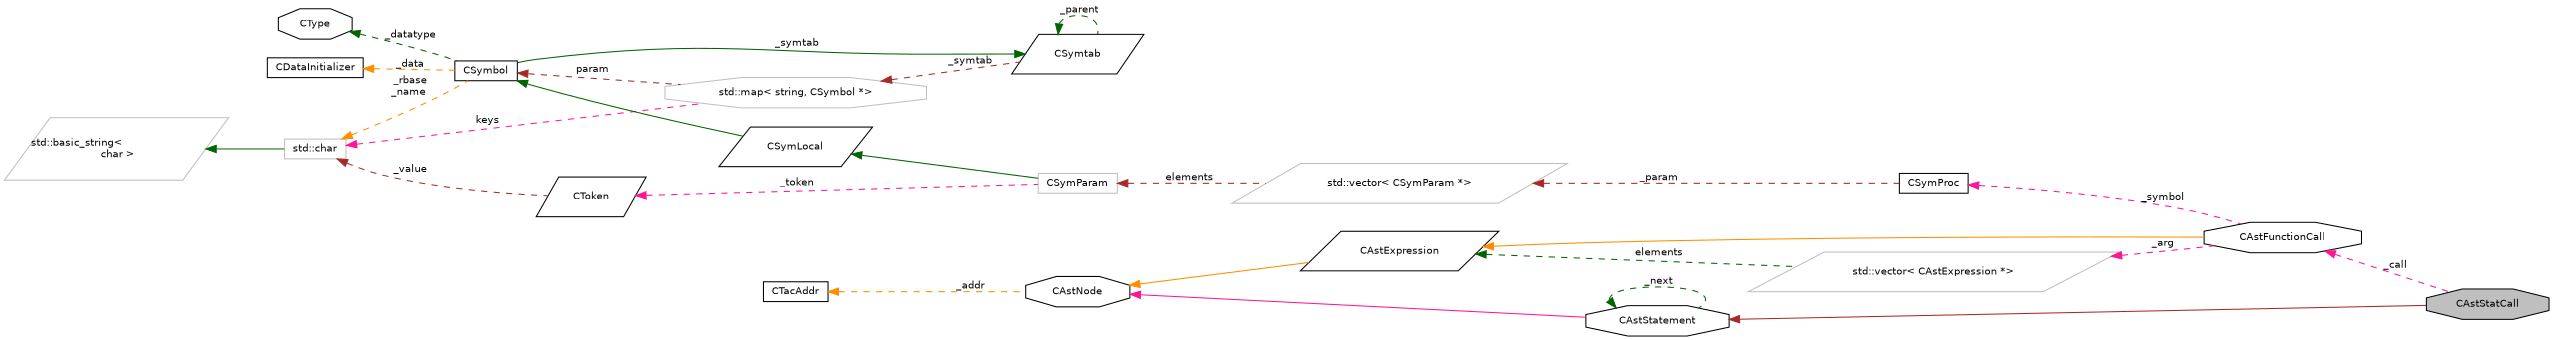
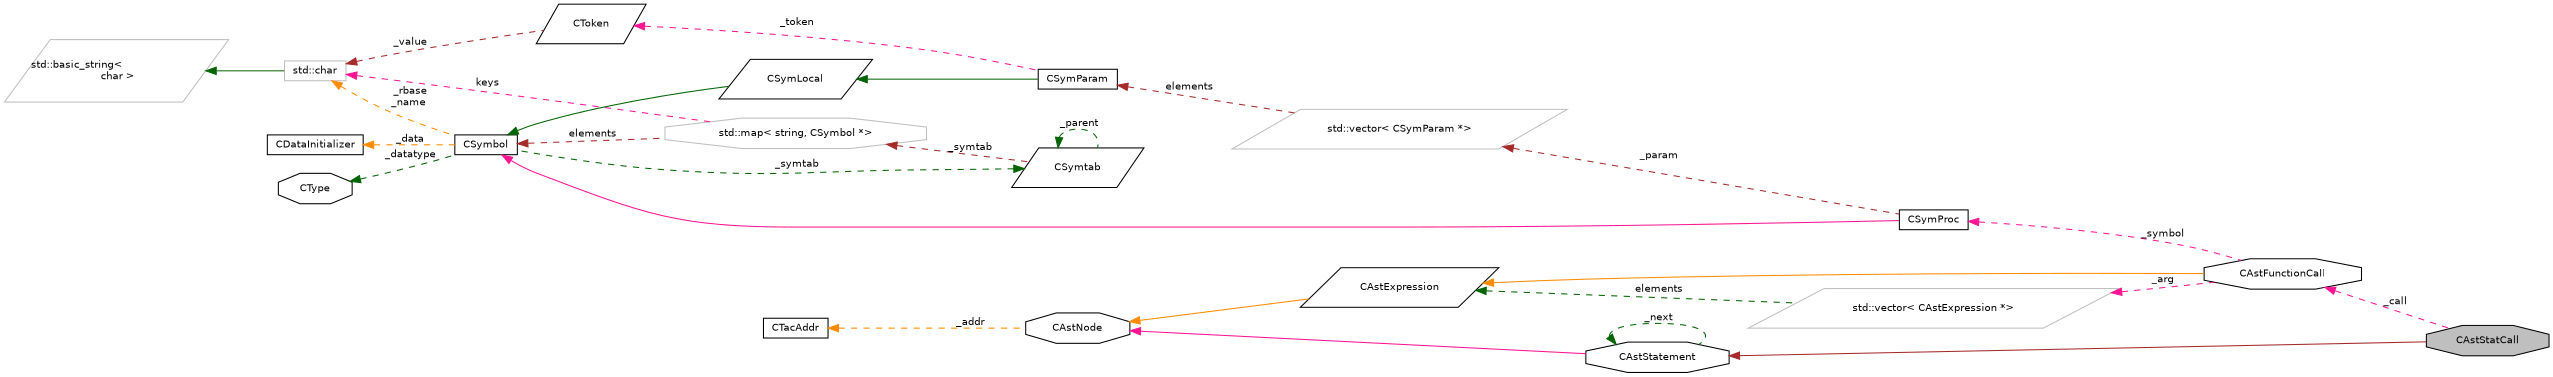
edge "CSymbol" -> "CSymtab": style solid -> dashed
edge "std::map< string, CSymbol *>" -> "CSymbol": label " param" -> " elements"
node "CSymParam": color grey75 -> black
edge "CSymProc" -> "CSymbol": added
